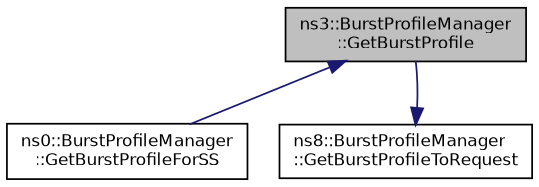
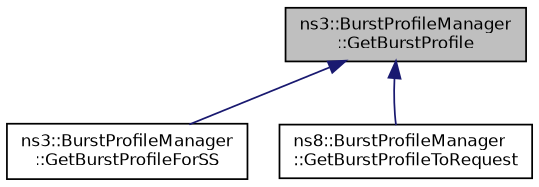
edge "ns3::BurstProfileManager ::GetBurstProfile" -> "ns8::BurstProfileManager ::GetBurstProfileToRequest": reversed
node "ns0::BurstProfileManager ::GetBurstProfileForSS": label "ns0::BurstProfileManager ::GetBurstProfileForSS" -> "ns3::BurstProfileManager ::GetBurstProfileForSS"
